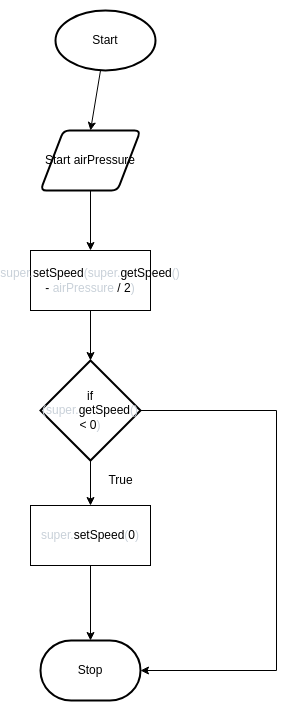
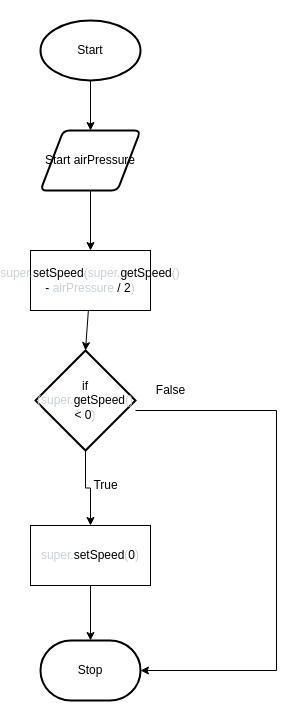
node "Start": moved (106, 41) -> (91, 51)
node "False": added
node "if (super.getSpeed() < 0)": moved (91, 411) -> (86, 401)
node "True": moved (121, 481) -> (106, 486)
node "super.setSpeed(0)": moved (91, 536) -> (91, 556)
